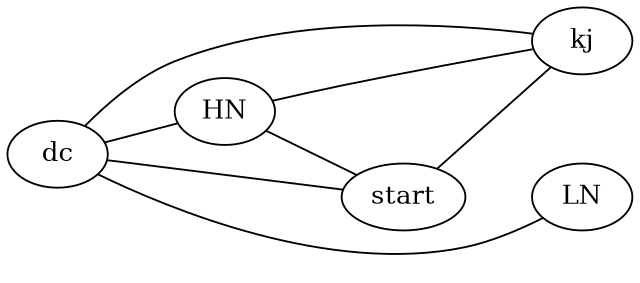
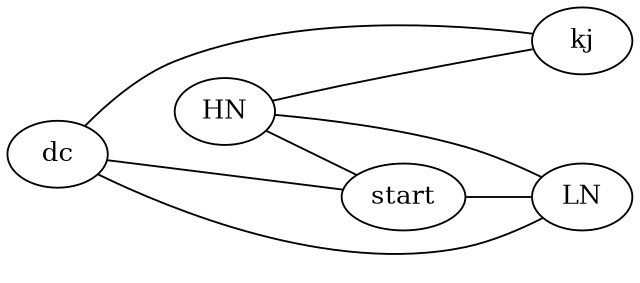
edge "kj" -- "start": now "LN" -- "start"
edge "HN" -- "dc": now "HN" -- "LN"
